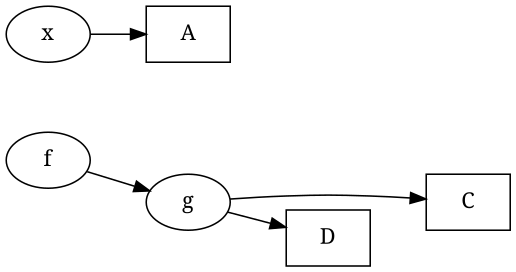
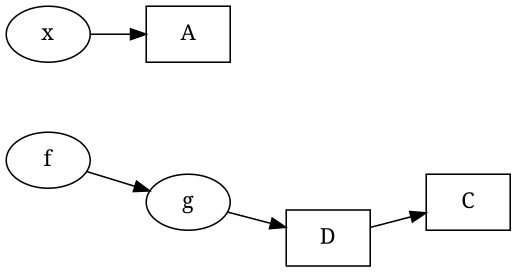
edge "g" -> "C": now "D" -> "C"
